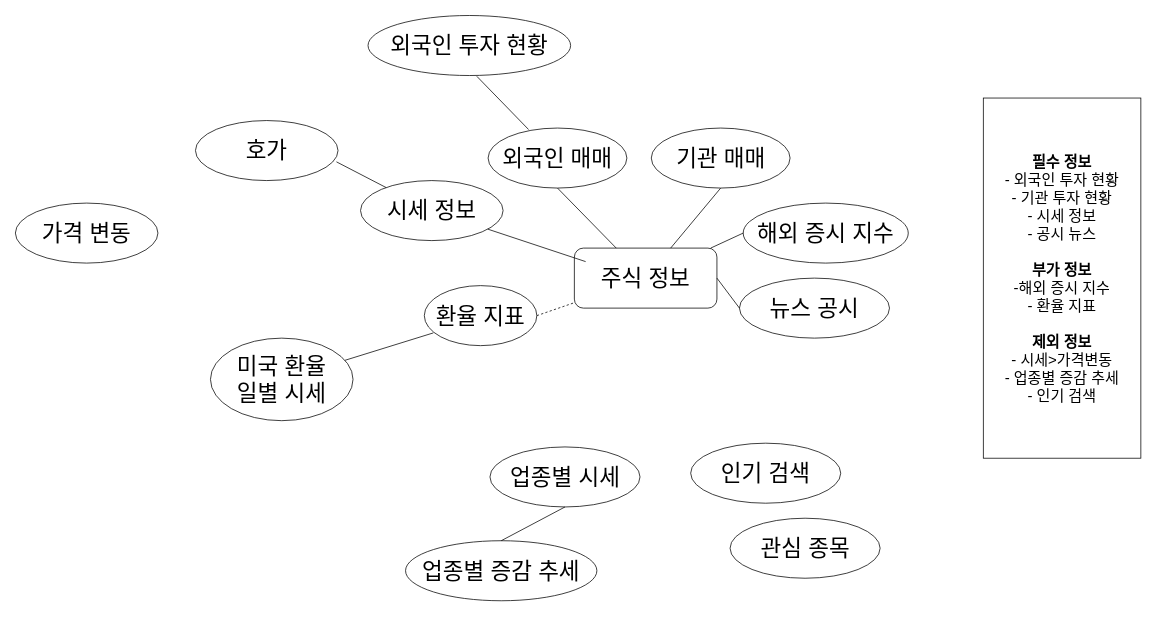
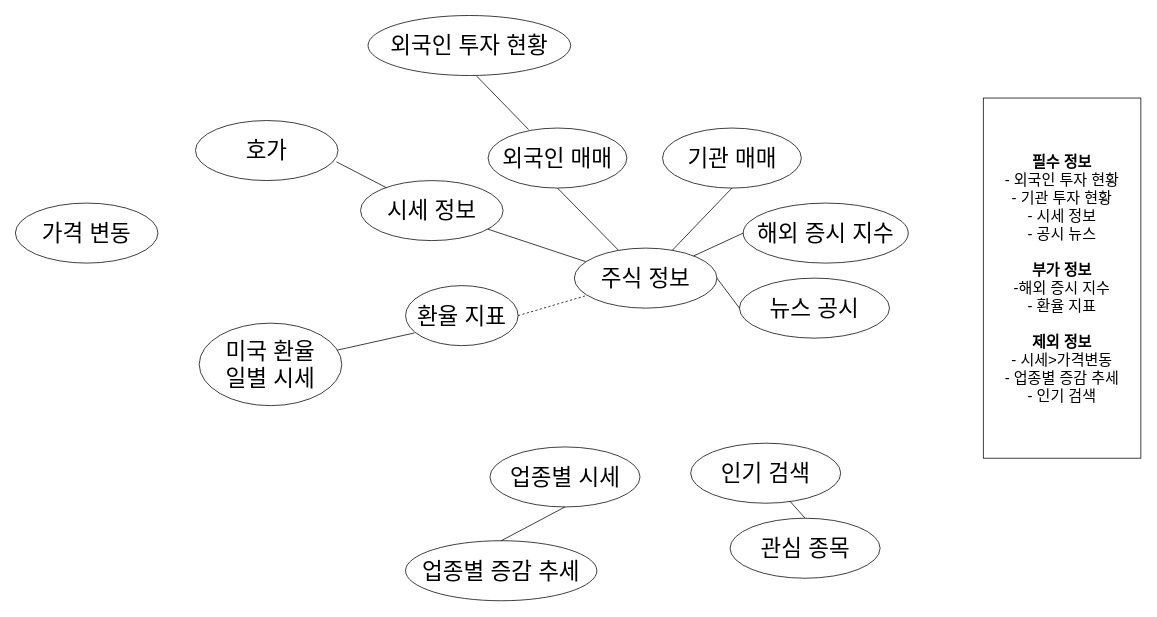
node "기관 매매": moved (720, 158) -> (732, 158)
node "주식 정보": shape rounded rectangle -> ellipse
node "환율 지표": moved (480, 315) -> (462, 315)
node "미국 환율 일별 시세": moved (282, 379) -> (270, 364)
edge "인기 검색" -- "관심 종목": added
